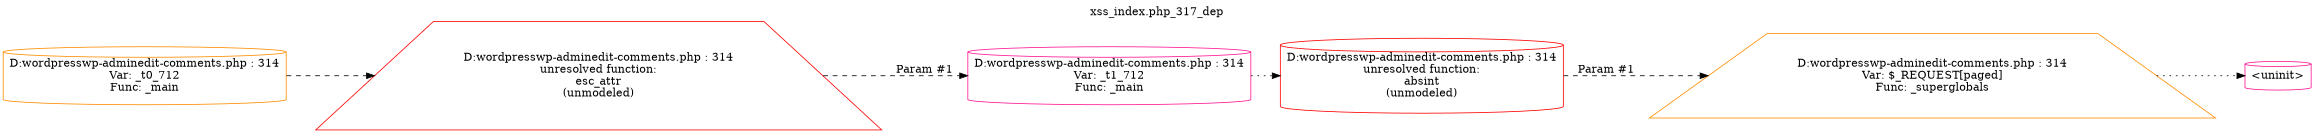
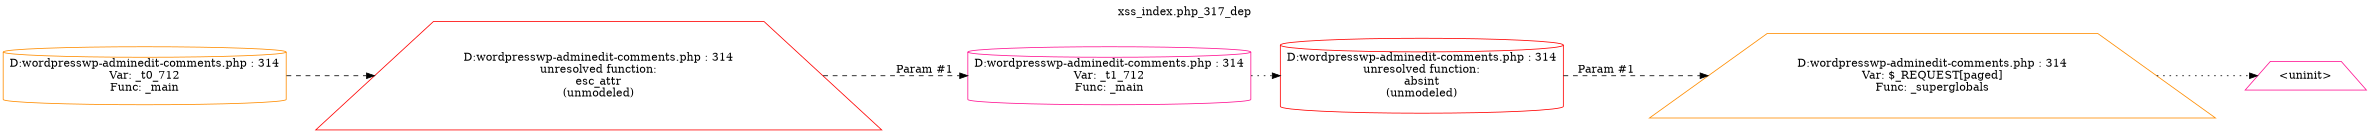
node "<uninit>": shape cylinder -> trapezium
